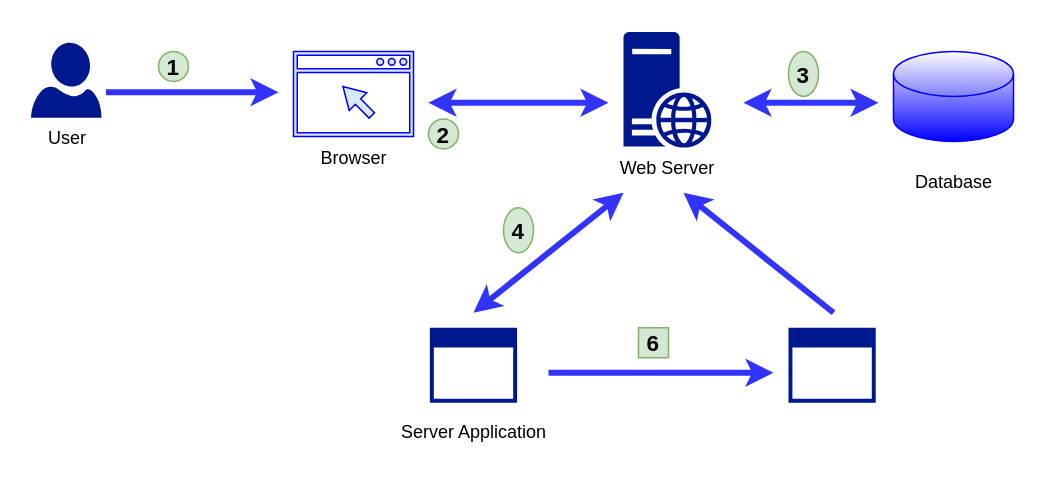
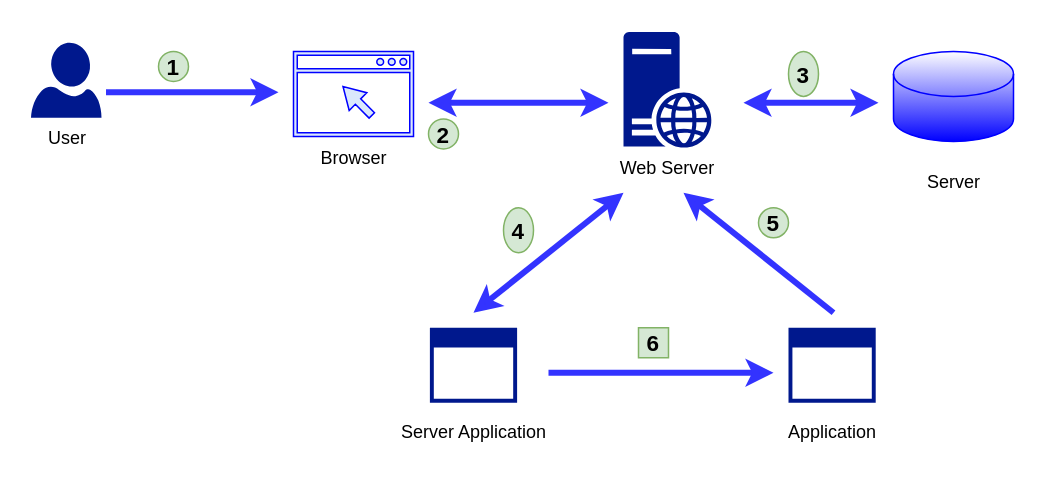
node "Database": label "Database" -> "Server"
node "5": added
node "Application": added
